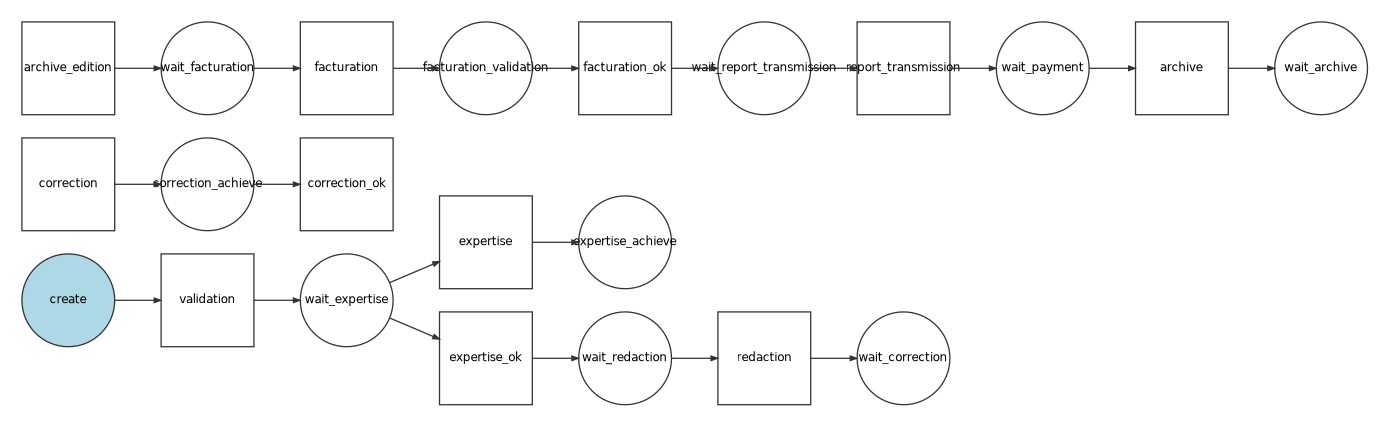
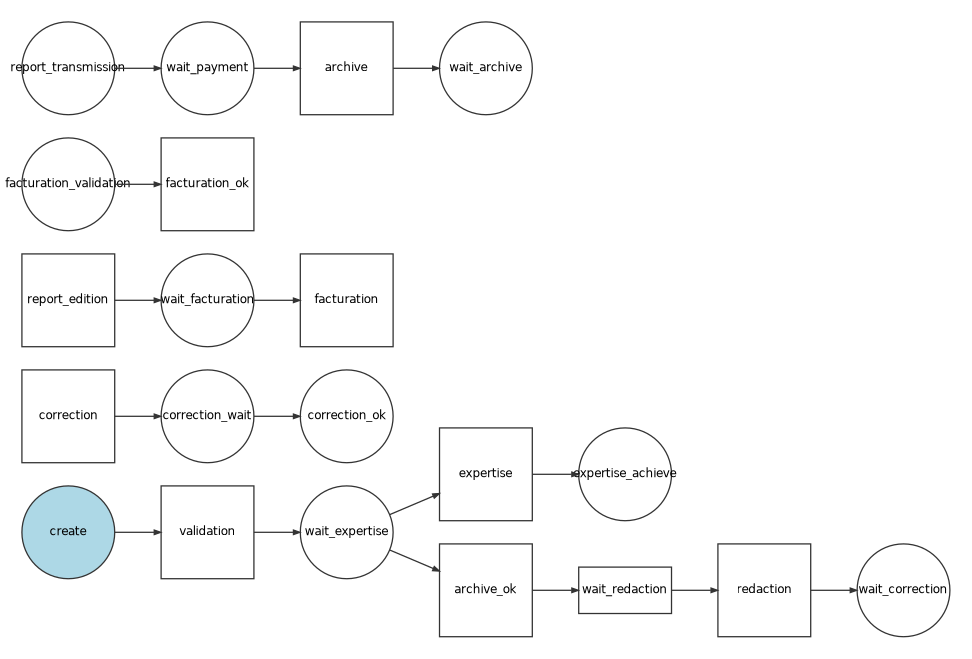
node "archive_edition": label "archive_edition" -> "report_edition"
edge "facturation" -> "facturation_validation": removed
node "wait_report_transmission": removed
node "report_transmission": shape box -> circle
node "correction_achieve": label "correction_achieve" -> "correction_wait"
node "correction_ok": shape box -> circle
node "expertise_ok": label "expertise_ok" -> "archive_ok"
node "wait_redaction": shape circle -> box
